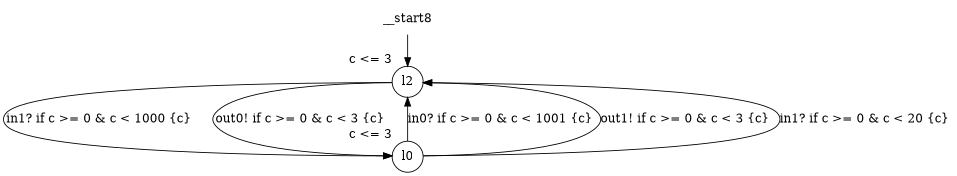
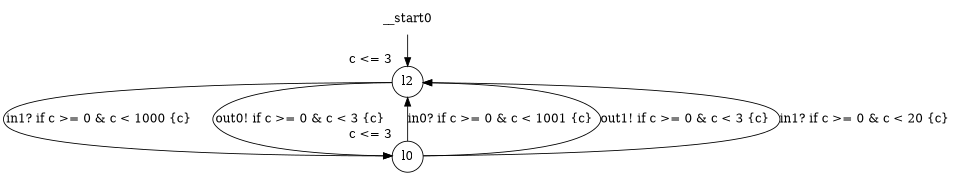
node "__start8": label "__start8" -> "__start0"
